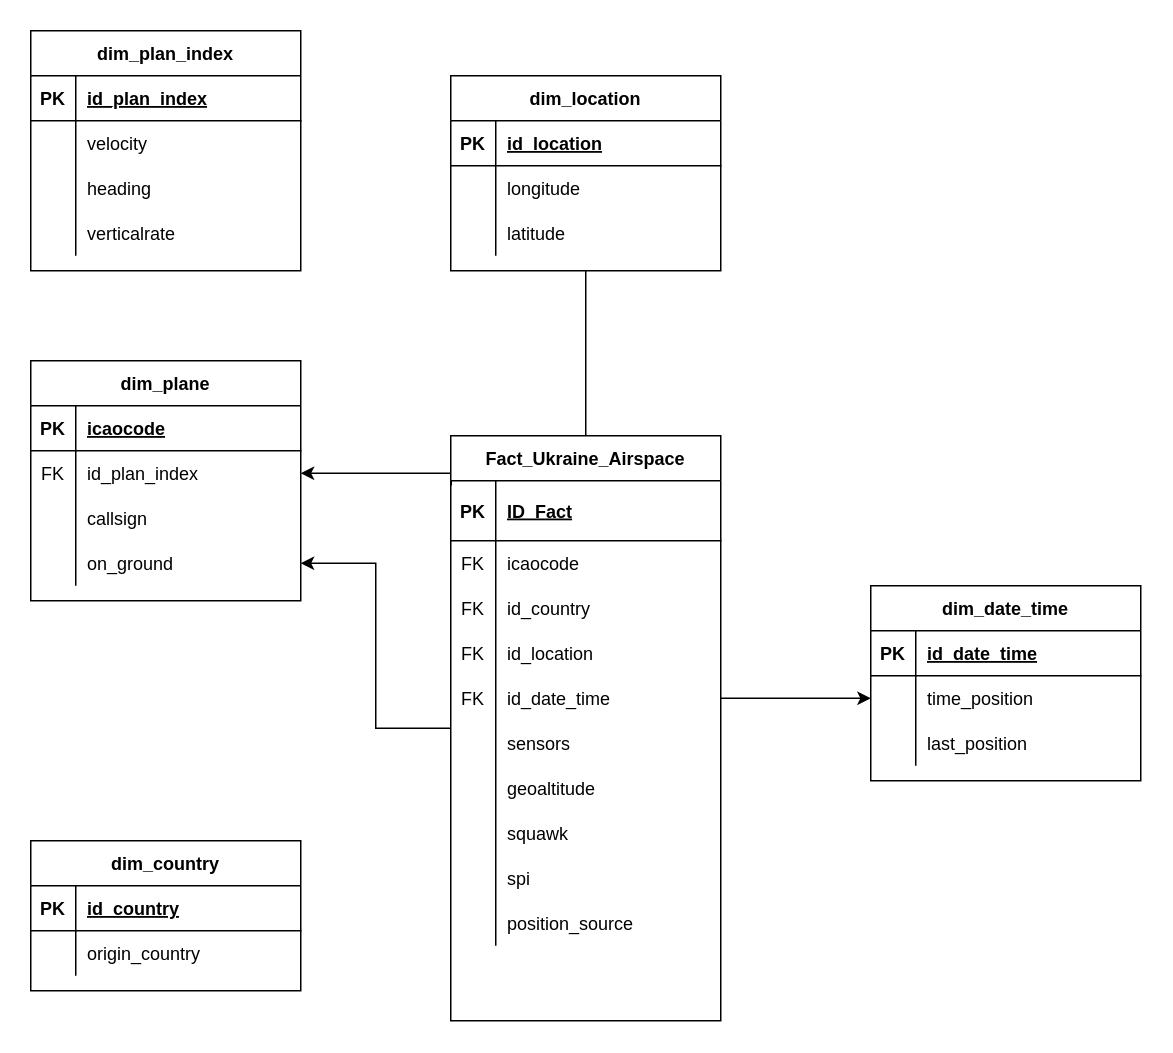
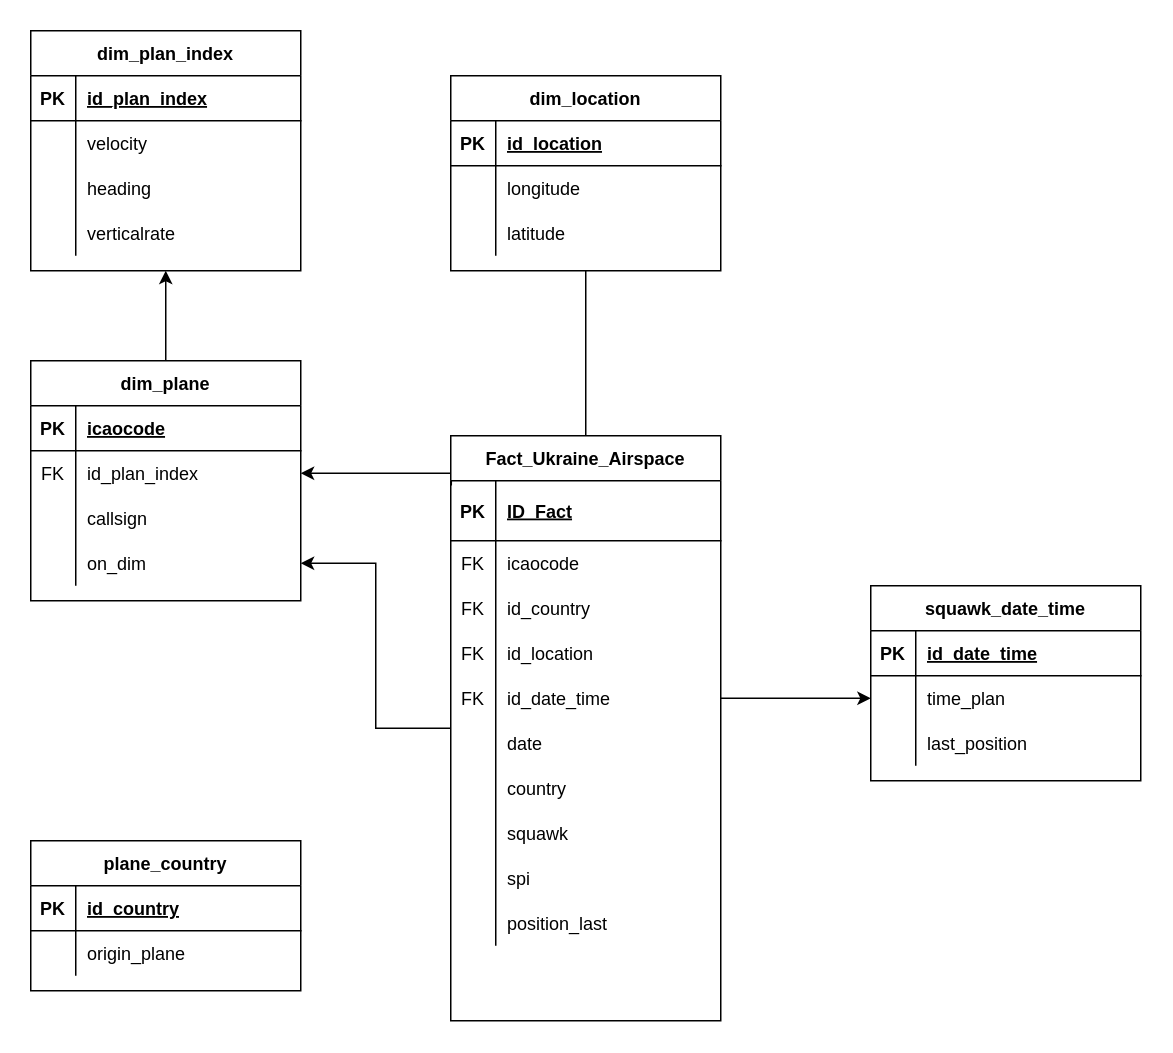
edge "dim_plane" -> "dim_plan_index": added
node "on_ground": label "on_ground" -> "on_dim"
node "dim_date_time": label "dim_date_time" -> "squawk_date_time"
node "time_position": label "time_position" -> "time_plan"
node "sensors": label "sensors" -> "date"
node "geoaltitude": label "geoaltitude" -> "country"
node "dim_country": label "dim_country" -> "plane_country"
node "position_source": label "position_source" -> "position_last"
node "origin_country": label "origin_country" -> "origin_plane"
